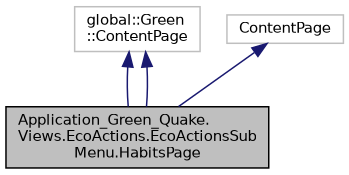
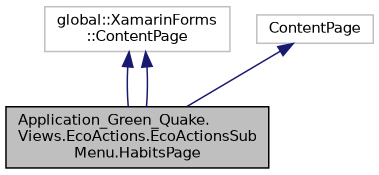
node "global::Green ::ContentPage": label "global::Green ::ContentPage" -> "global::XamarinForms ::ContentPage"
